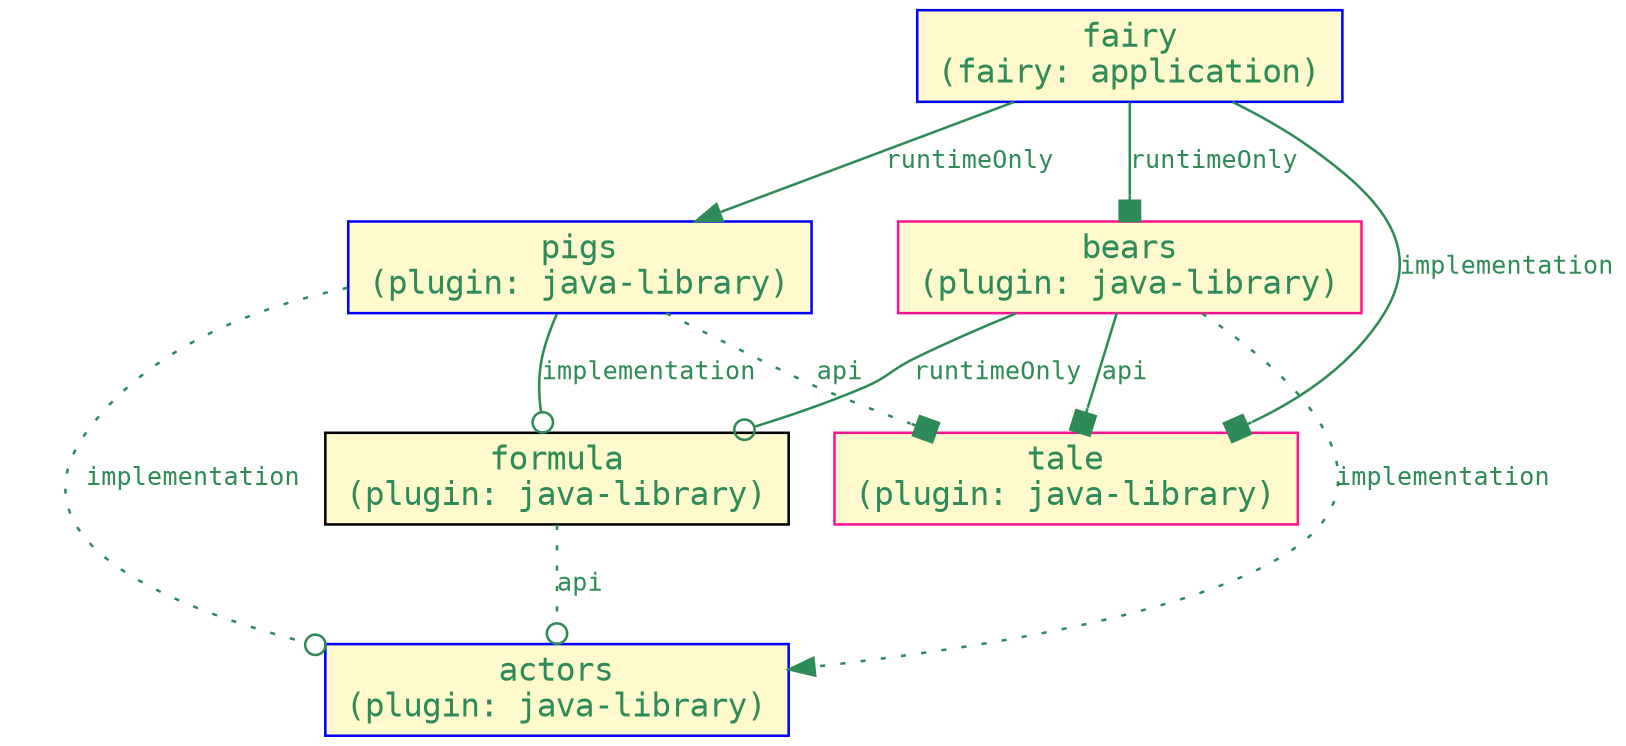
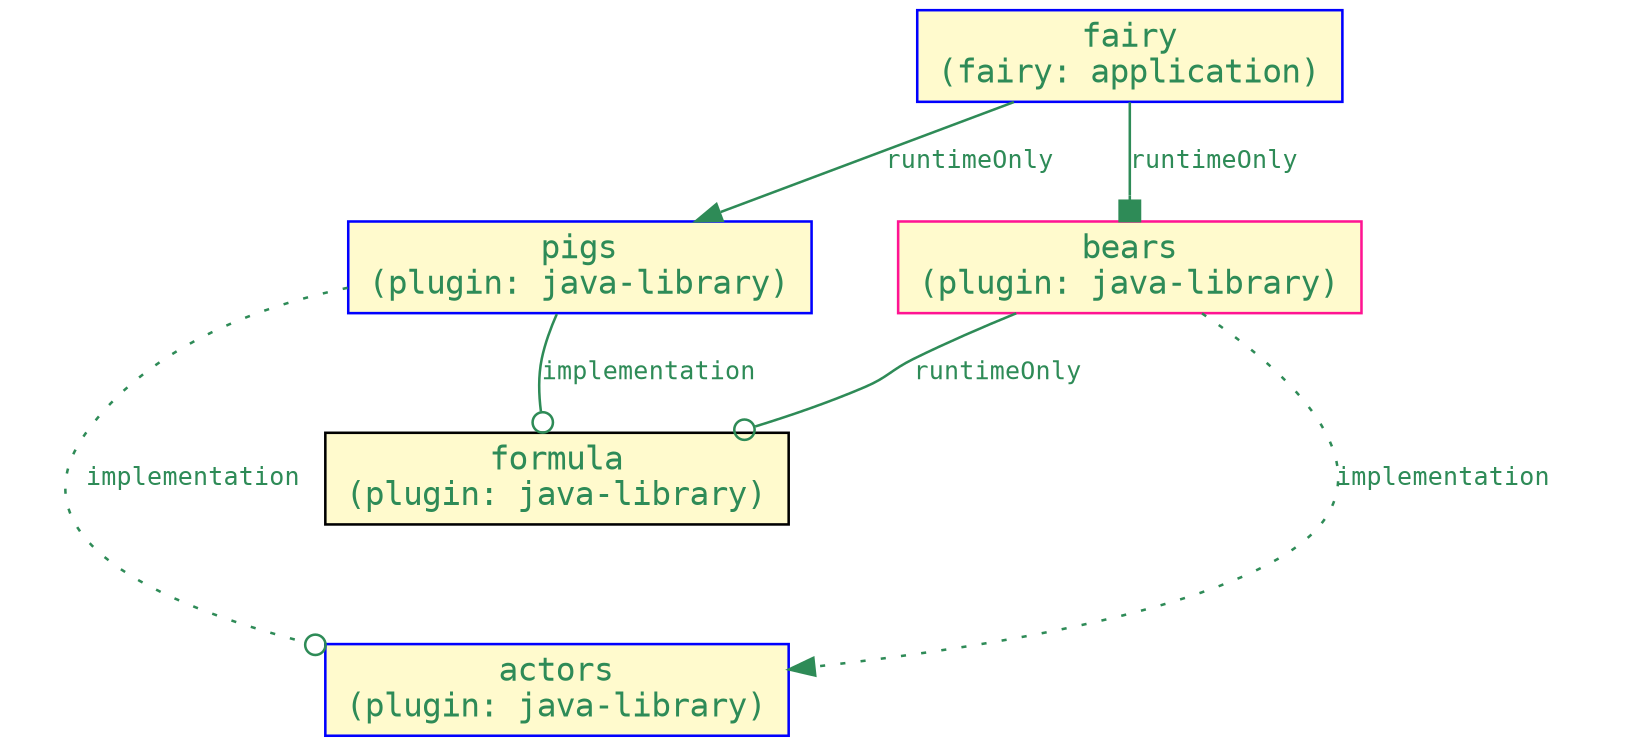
node "tale (plugin: java-library)": removed
edge "formula (plugin: java-library)" -> "actors (plugin: java-library)": removed, label "api"
